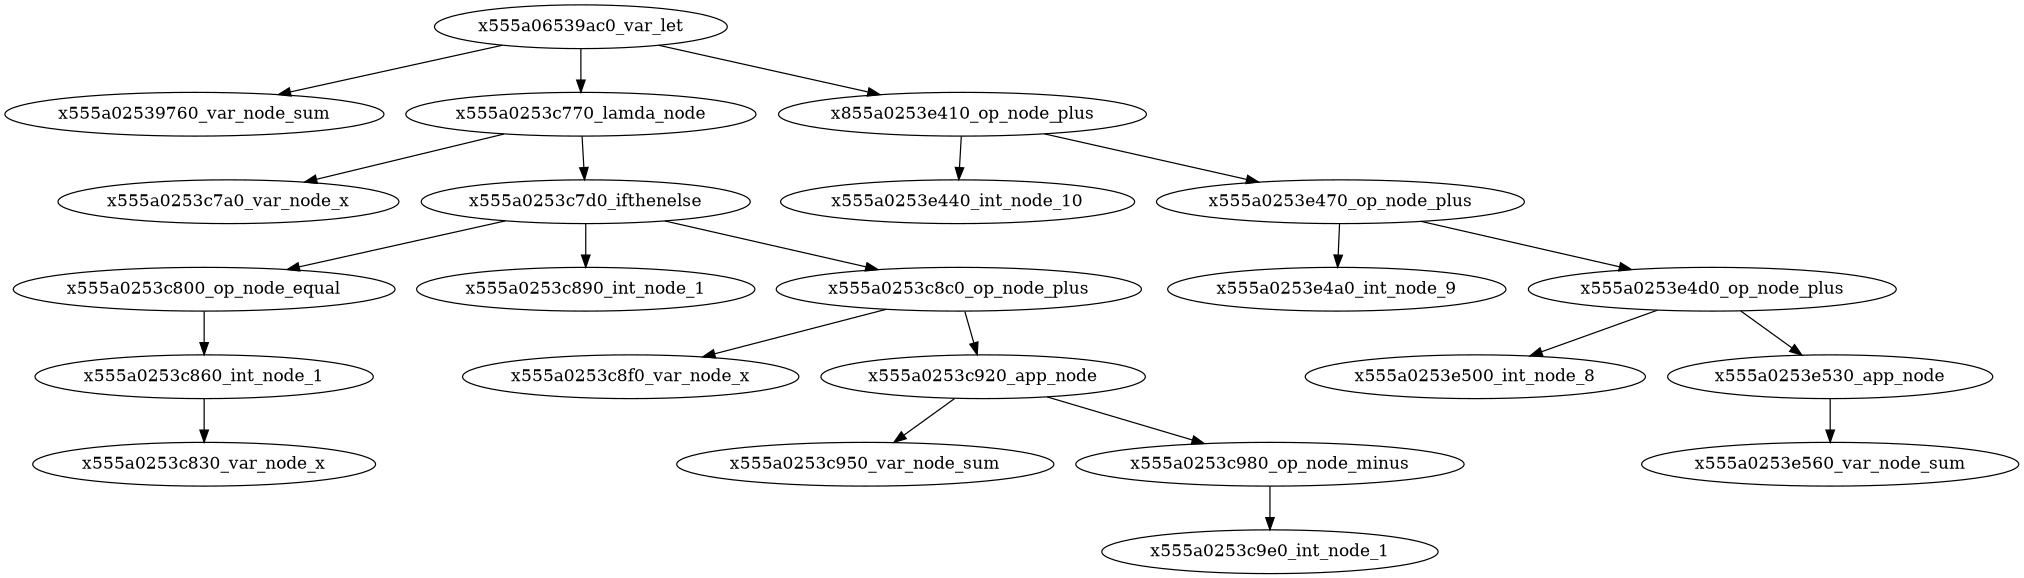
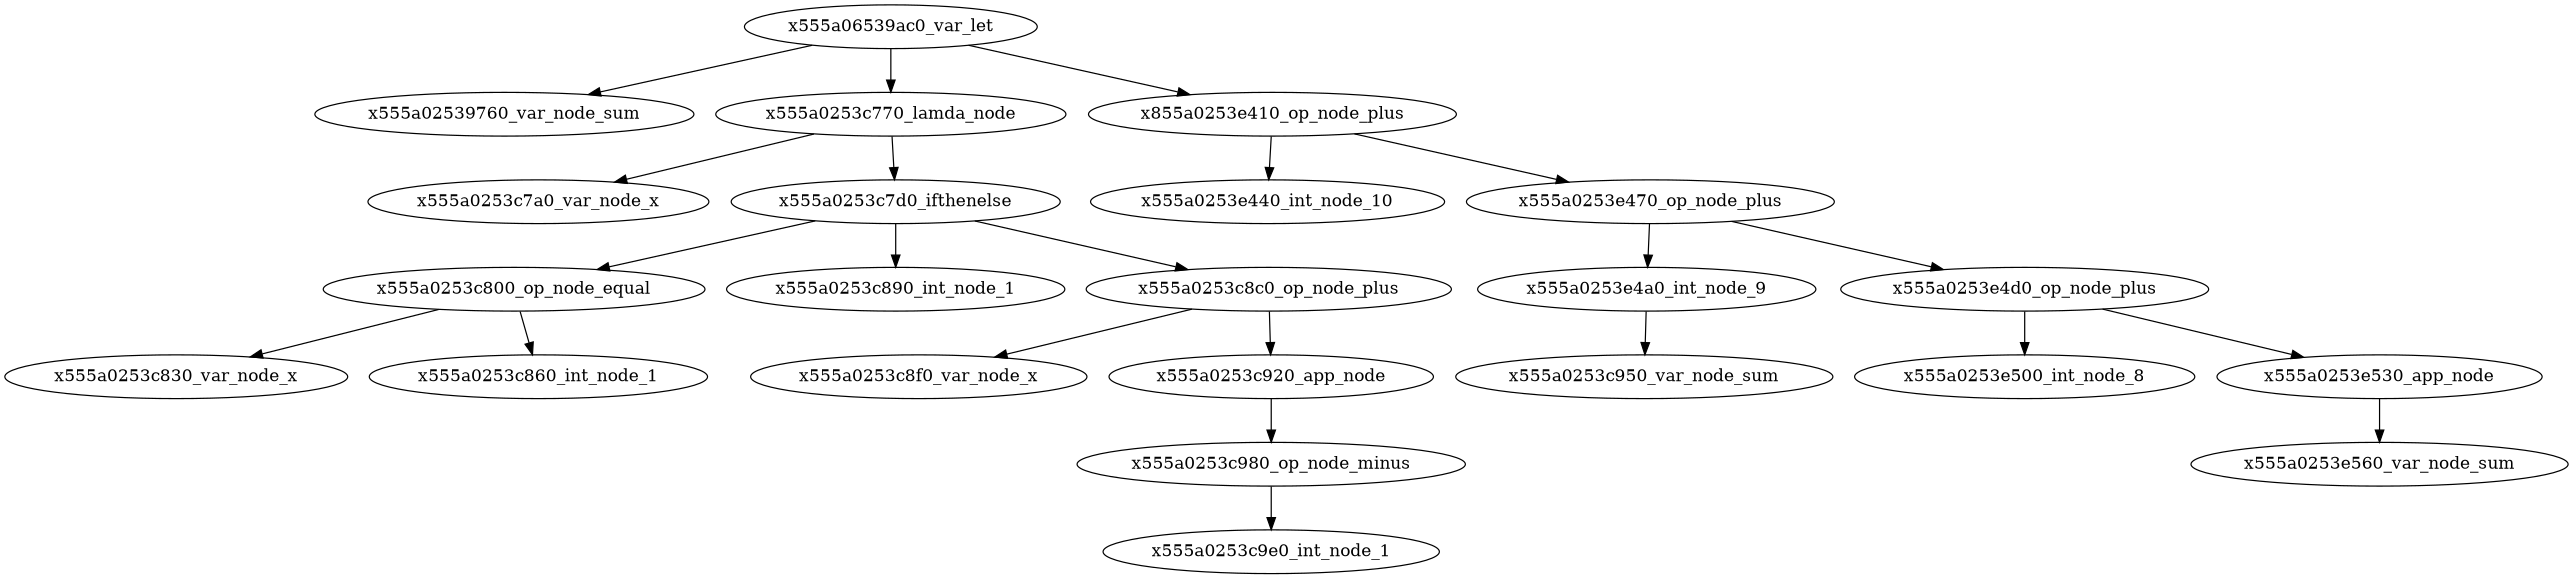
edge "x555a0253c860_int_node_1" -> "x555a0253c830_var_node_x": now "x555a0253c800_op_node_equal" -> "x555a0253c830_var_node_x"
edge "x555a0253c920_app_node" -> "x555a0253c950_var_node_sum": now "x555a0253e4a0_int_node_9" -> "x555a0253c950_var_node_sum"
